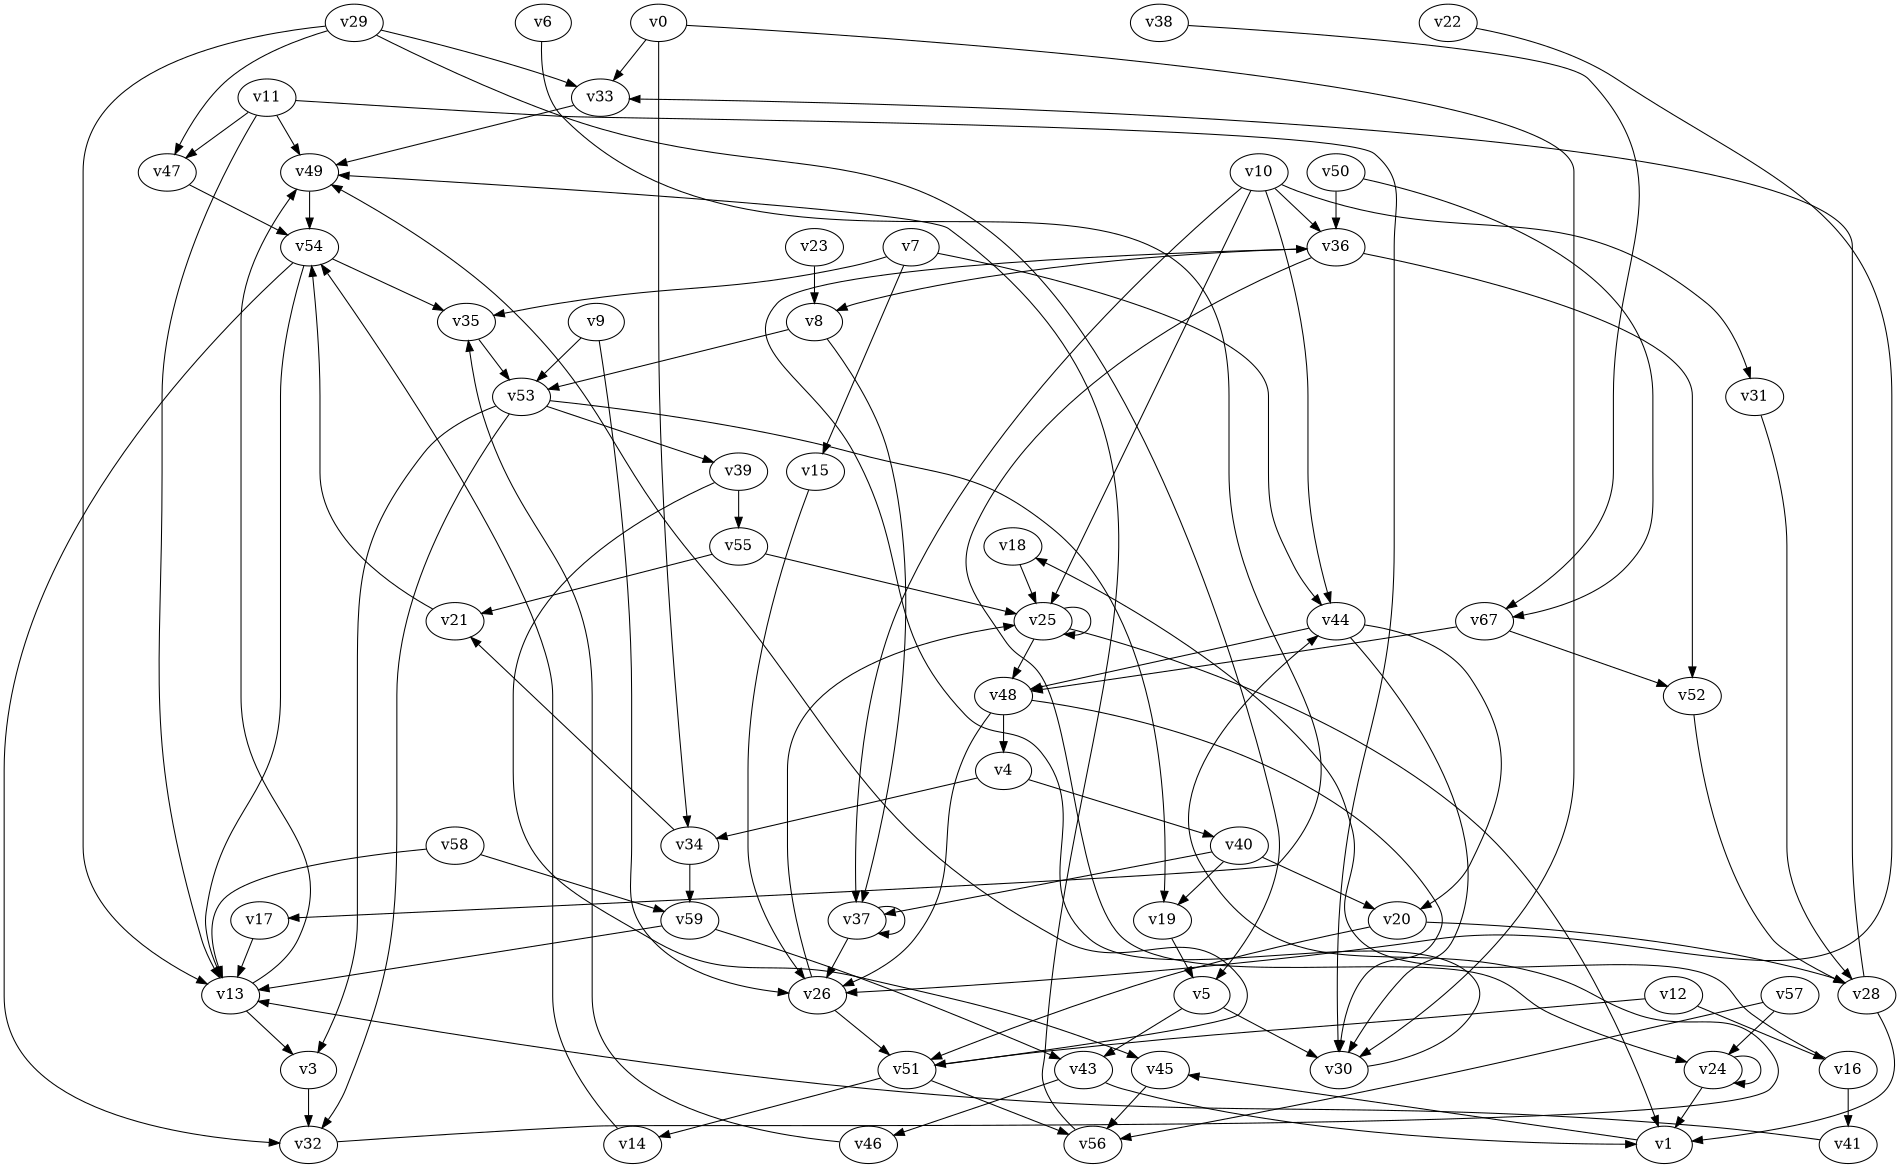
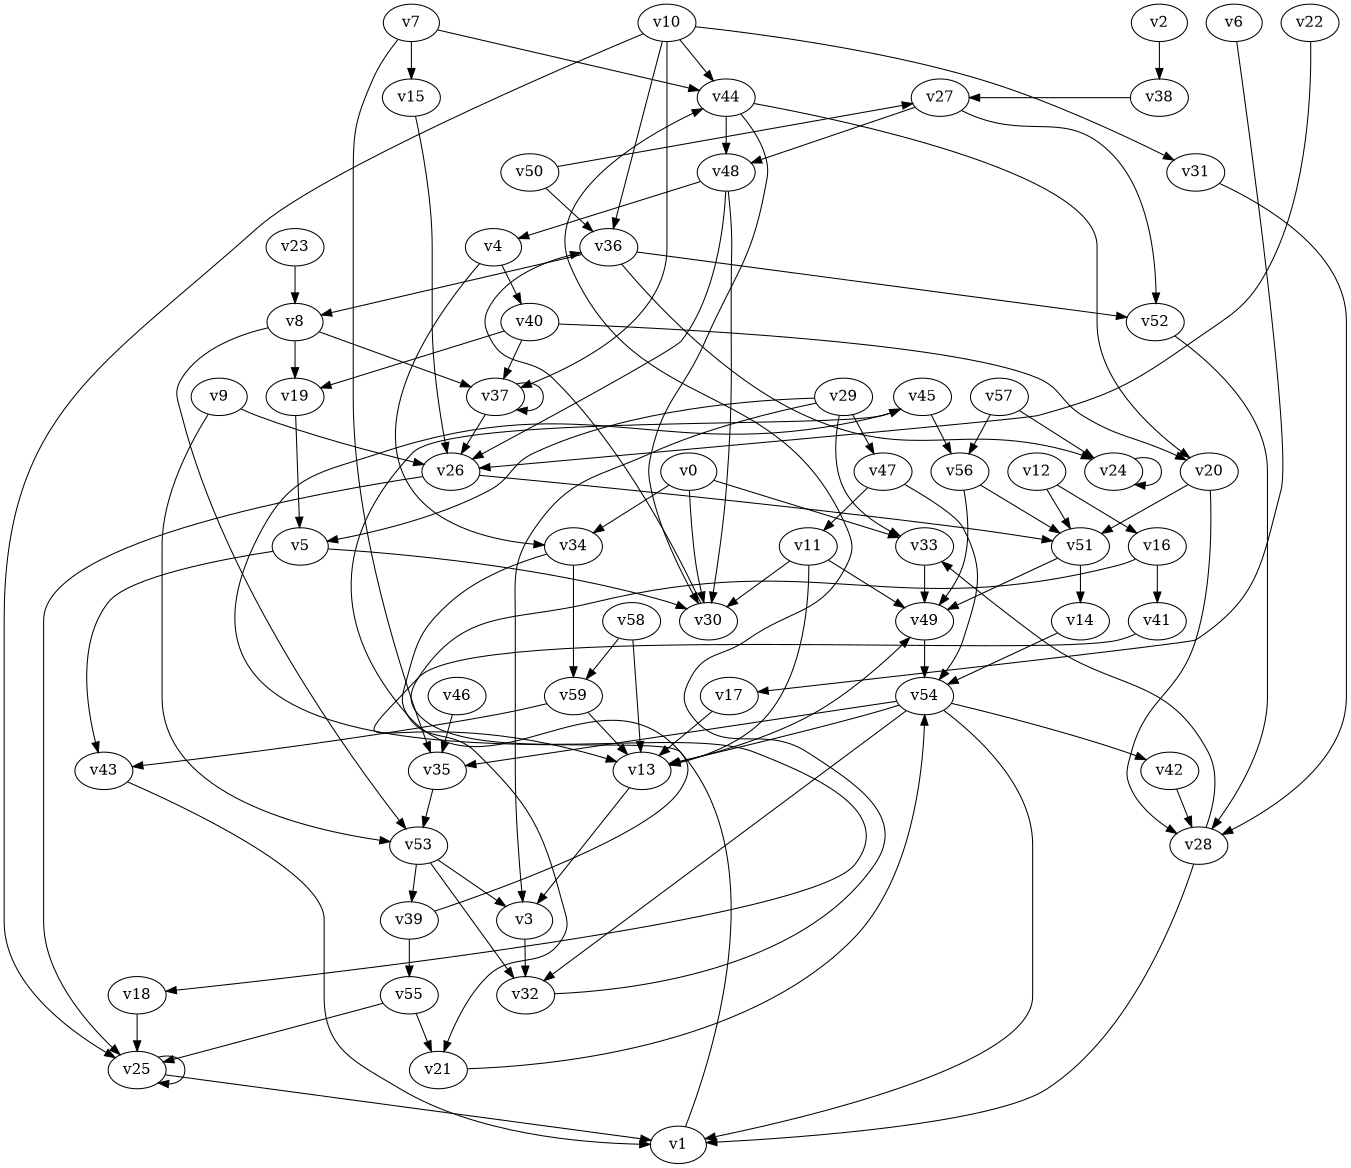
node "v2": added
edge "v11" -> "v47": reversed
edge "v29" -> "v13": now "v29" -> "v3"
edge "v53" -> "v19": now "v8" -> "v19"
node "v67": label "v67" -> "v27"
edge "v25" -> "v48": removed
node "v42": added
edge "v24" -> "v1": now "v54" -> "v1"
edge "v43" -> "v46": removed
edge "v51" -> "v56": reversed
